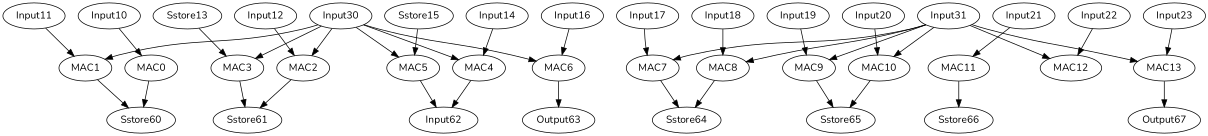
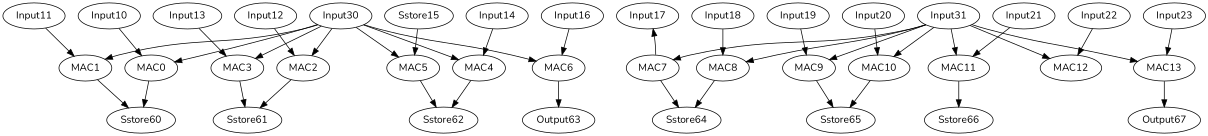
node "Sstore13": label "Sstore13" -> "Input13"
edge "Input17" -> "MAC7": reversed
edge "Input31" -> "MAC11": added
edge "Input30" -> "MAC0": added
node "Input62": label "Input62" -> "Sstore62"
